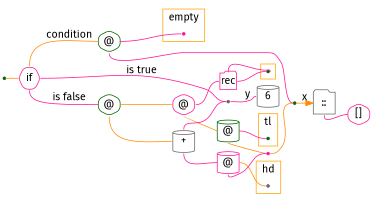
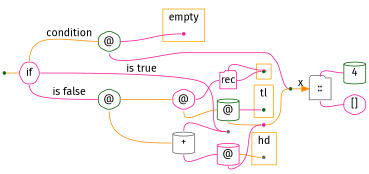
node "4": added
node "6": removed
